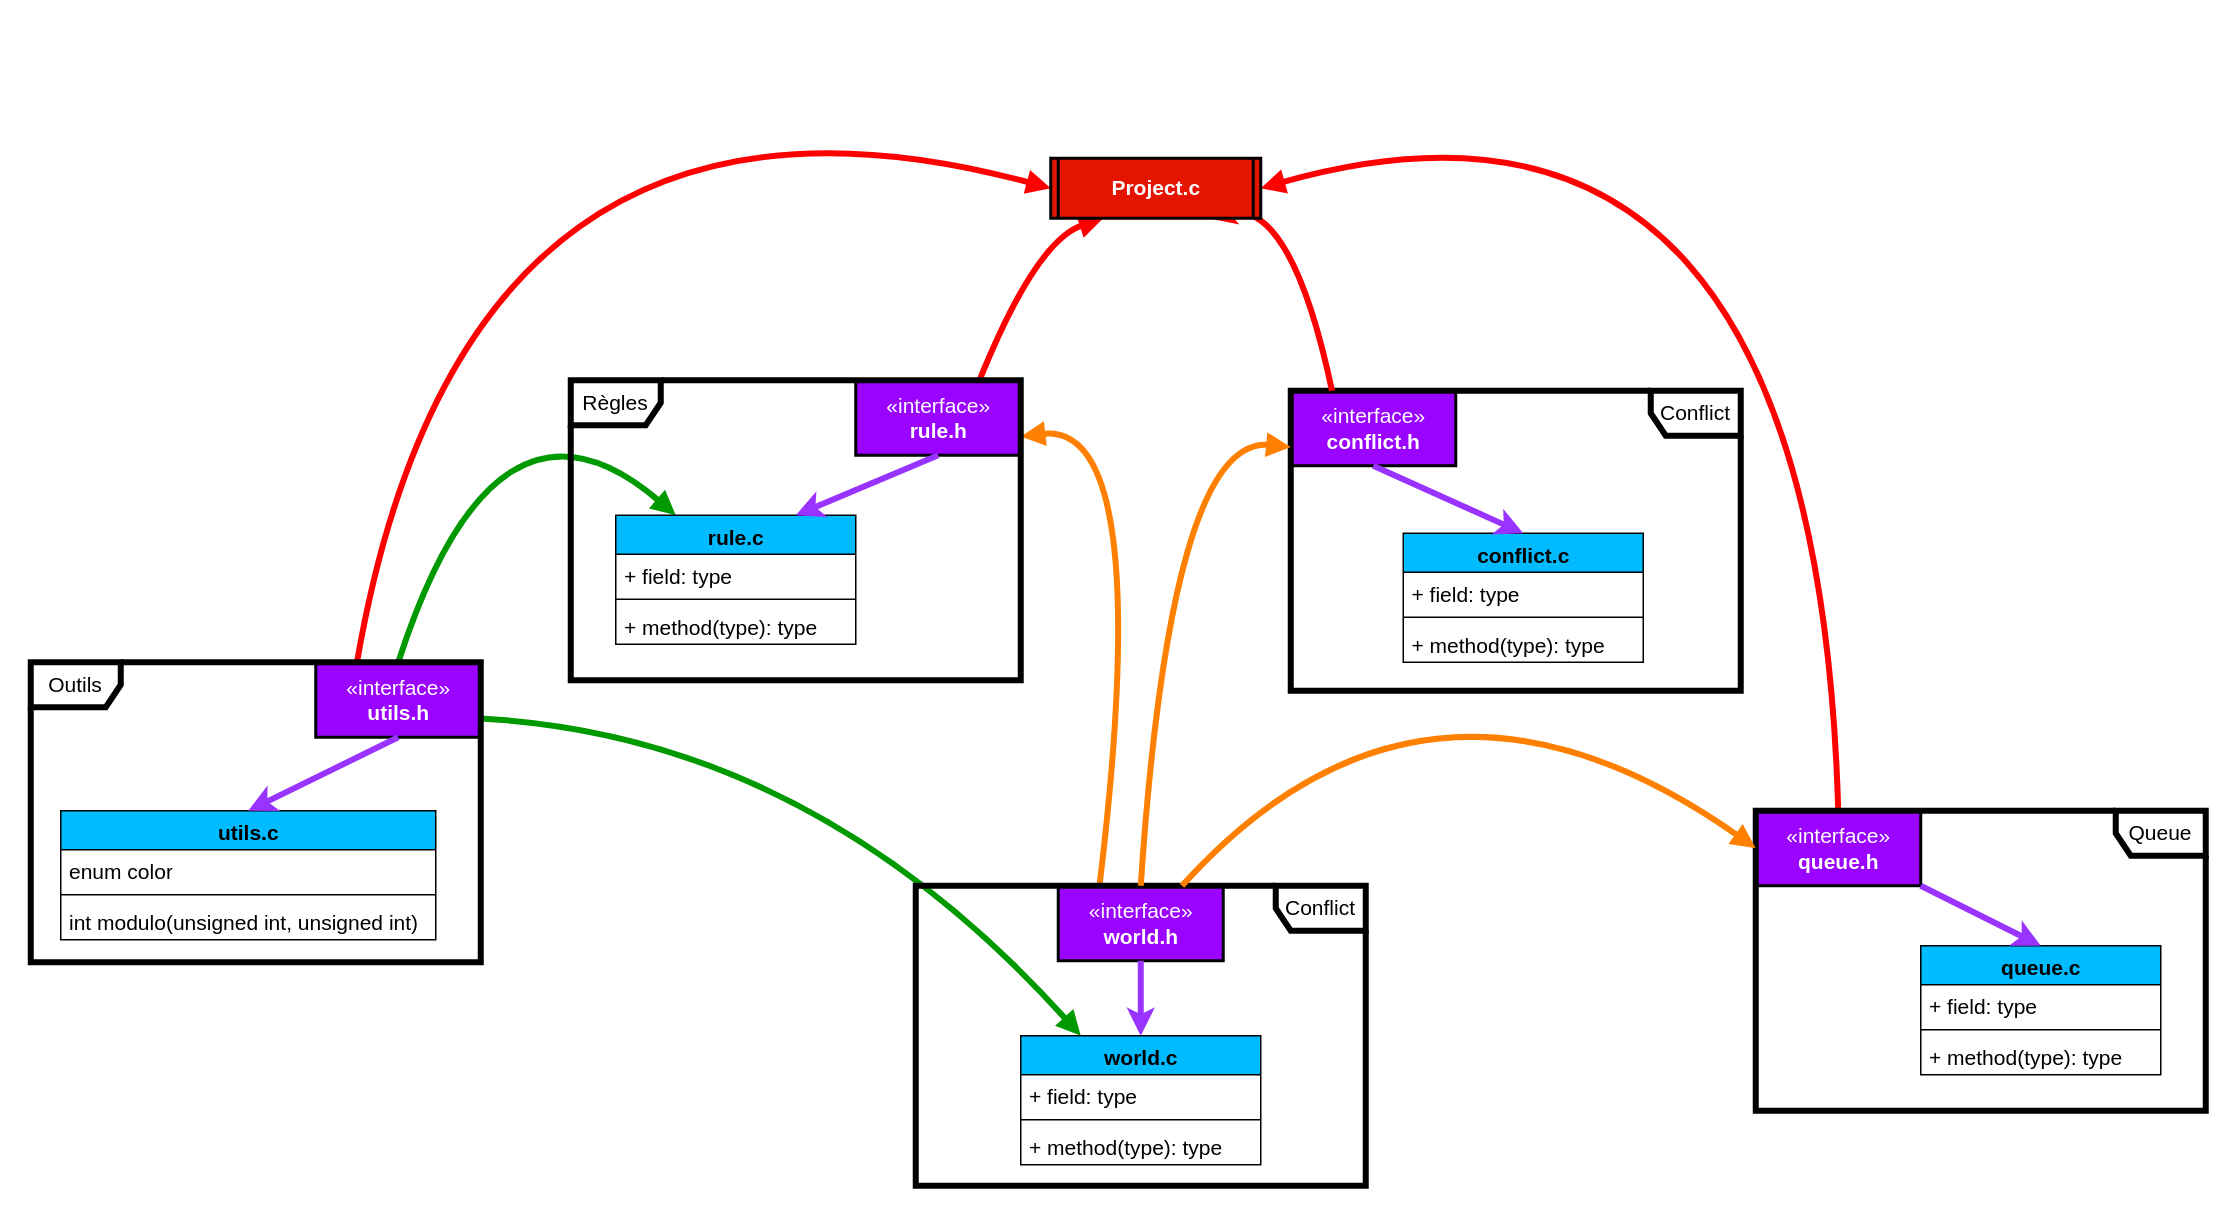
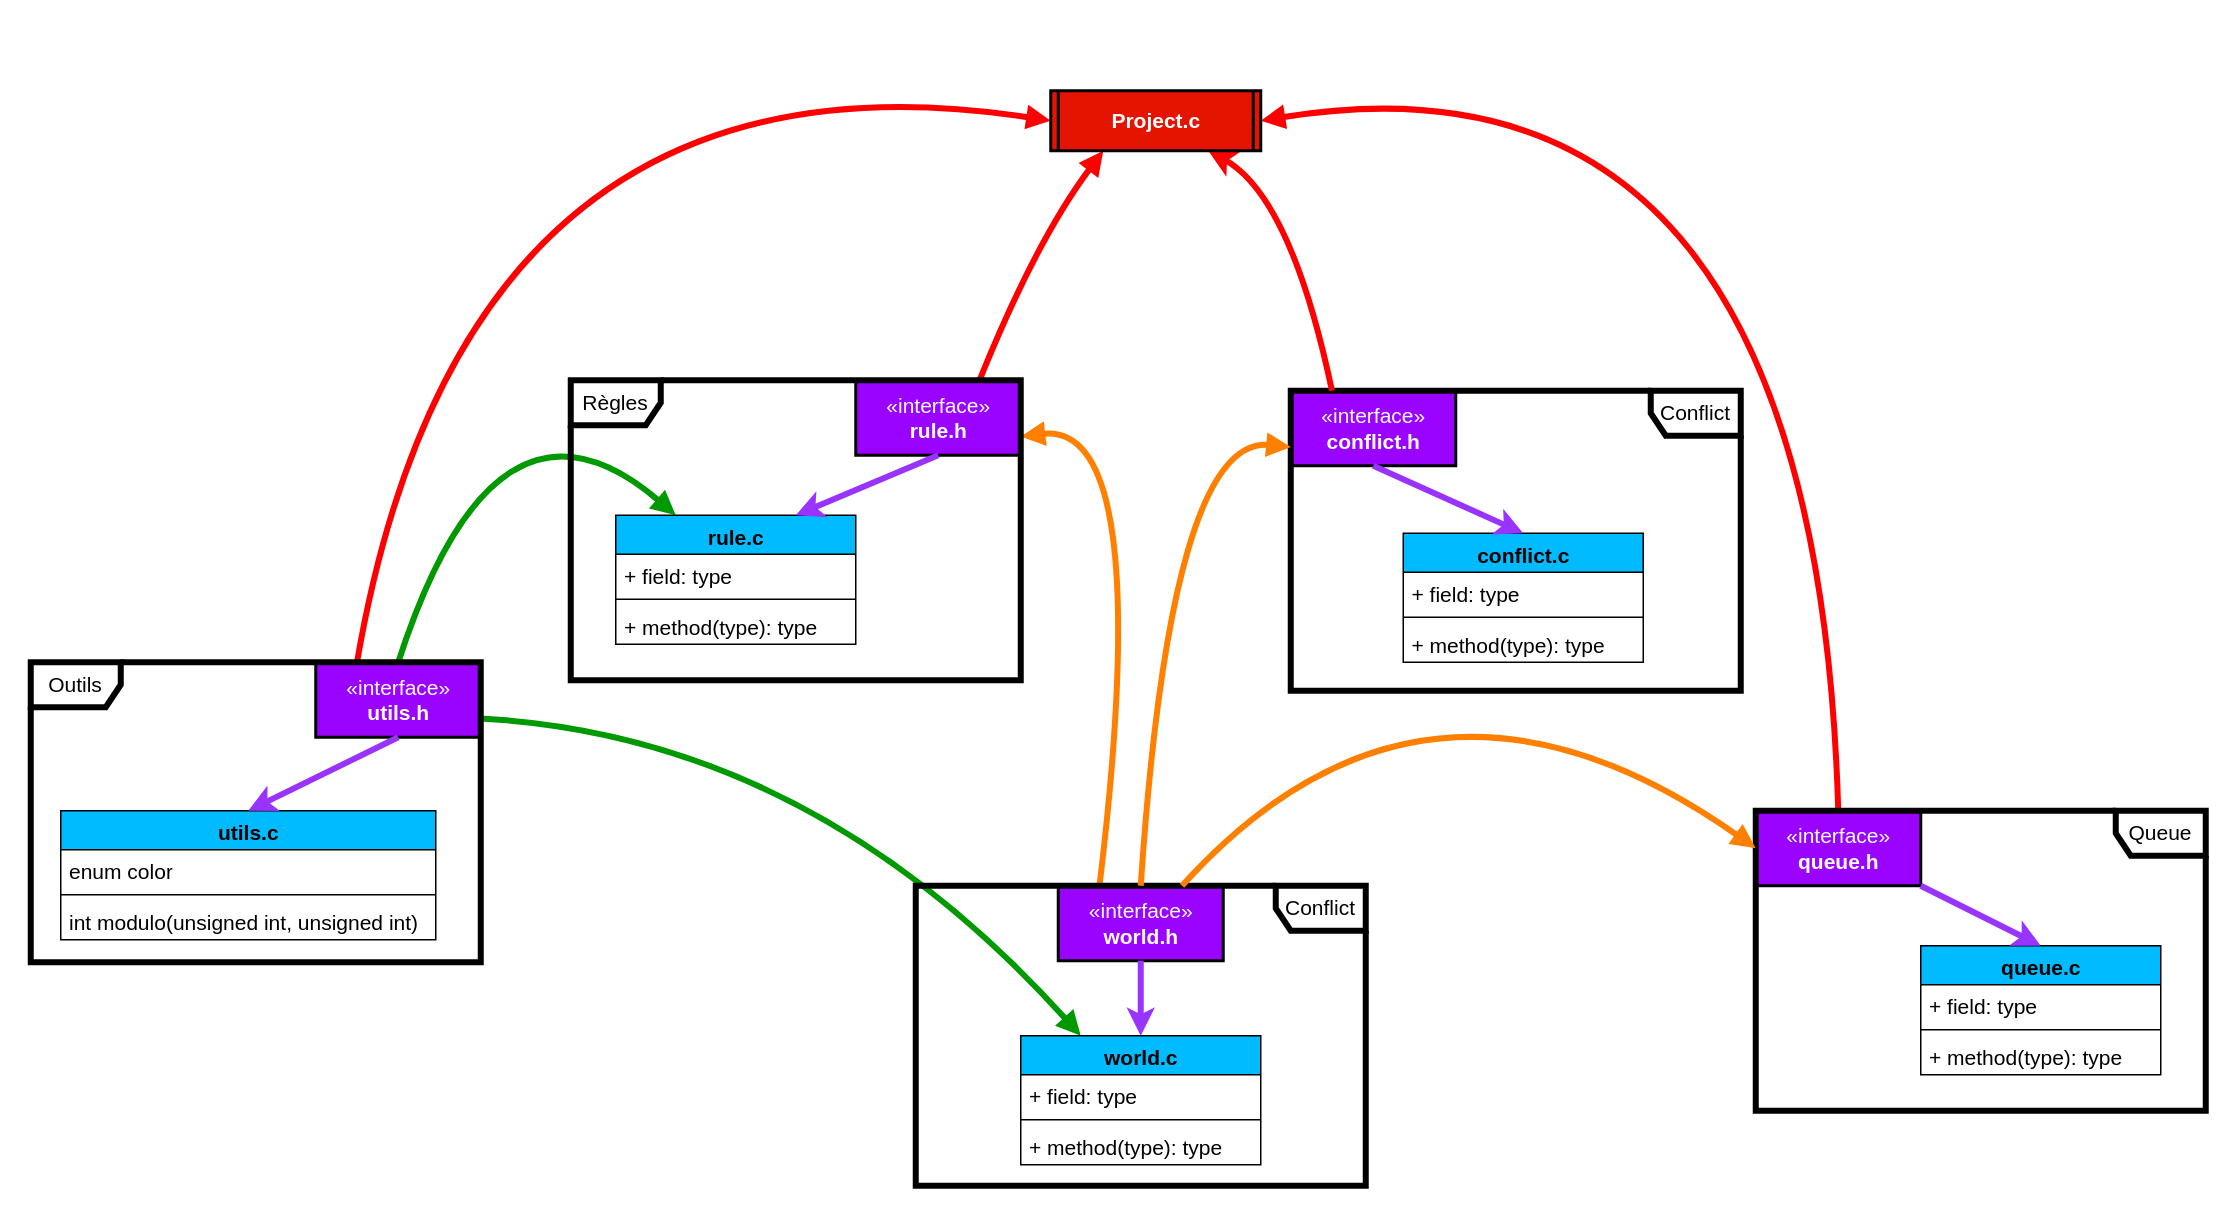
node "Project.c": moved (1156, 188) -> (1156, 121)
